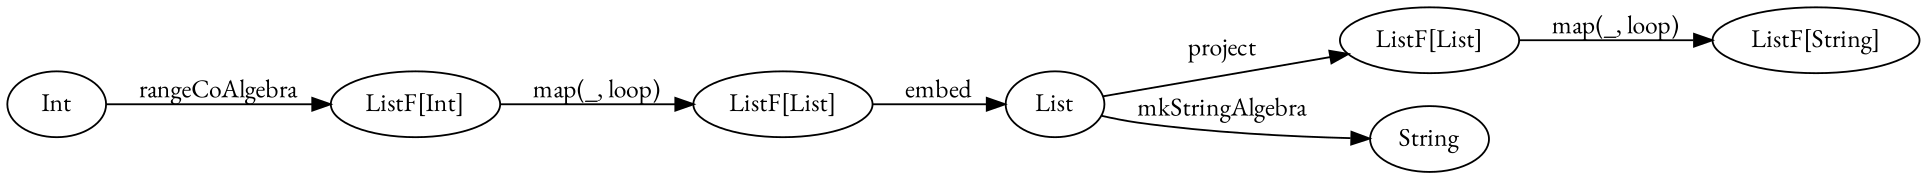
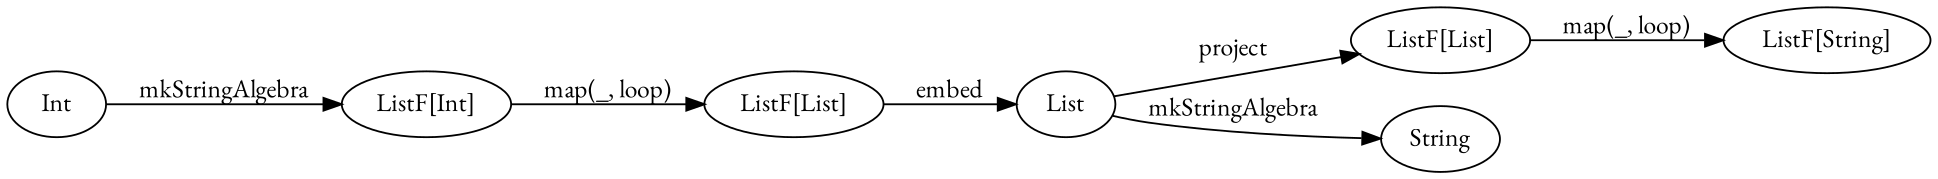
edge "Int" -> "ListF[Int]": label "rangeCoAlgebra" -> "mkStringAlgebra"
